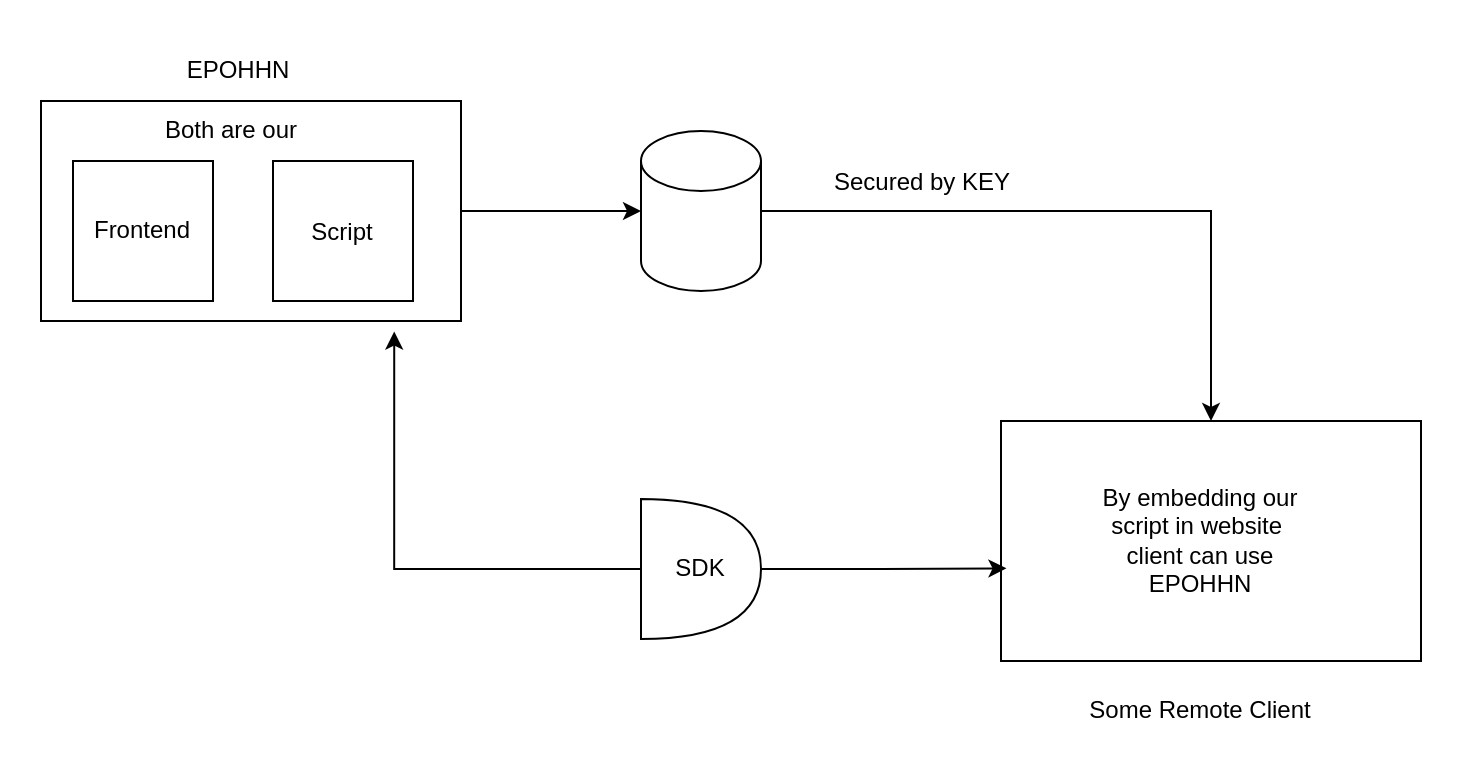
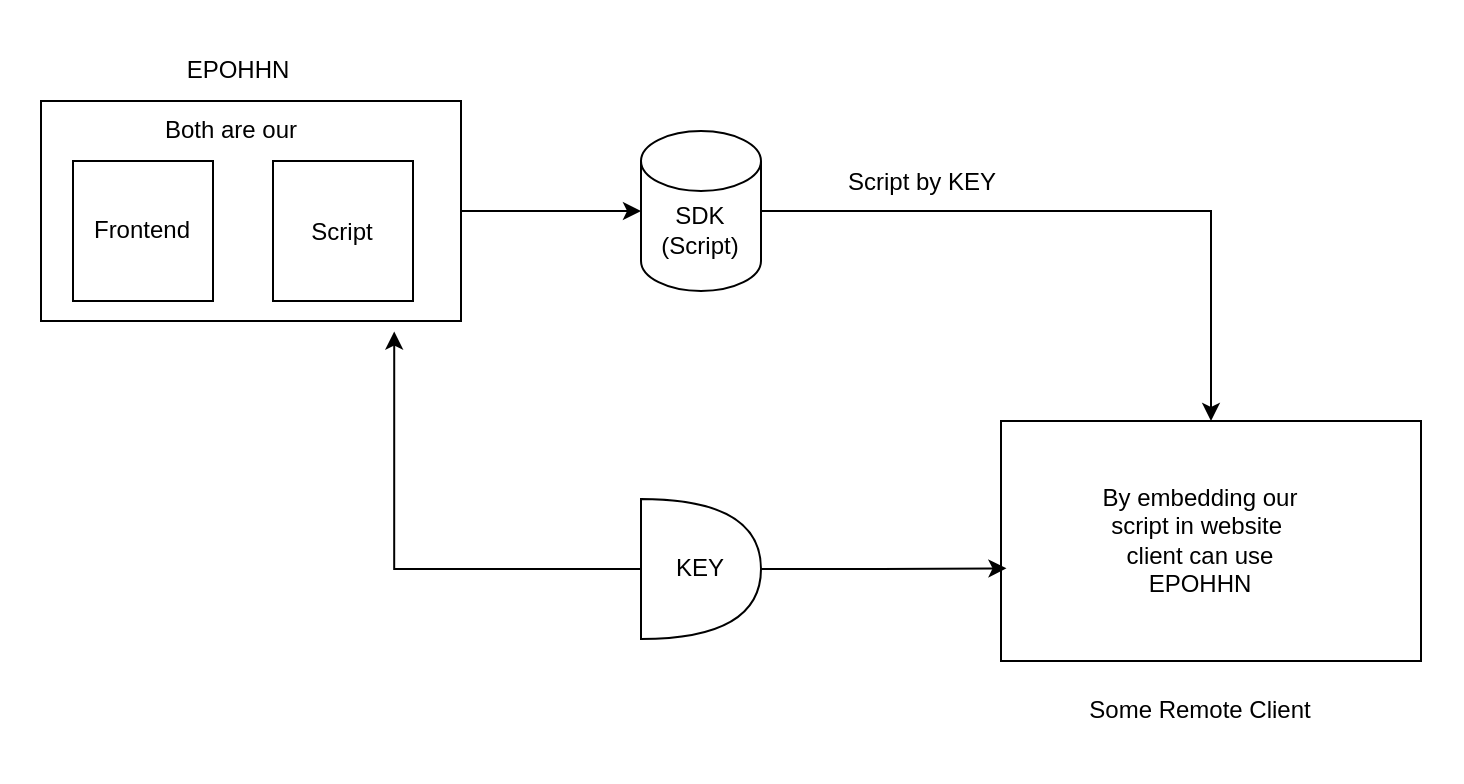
node "Secured by KEY": label "Secured by KEY" -> "Script by KEY"
node "SDK (Script)": added
node "SDK": label "SDK" -> "KEY"
